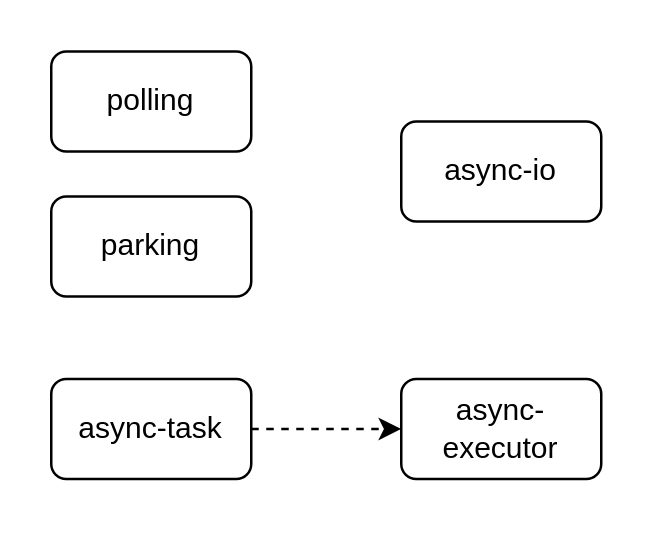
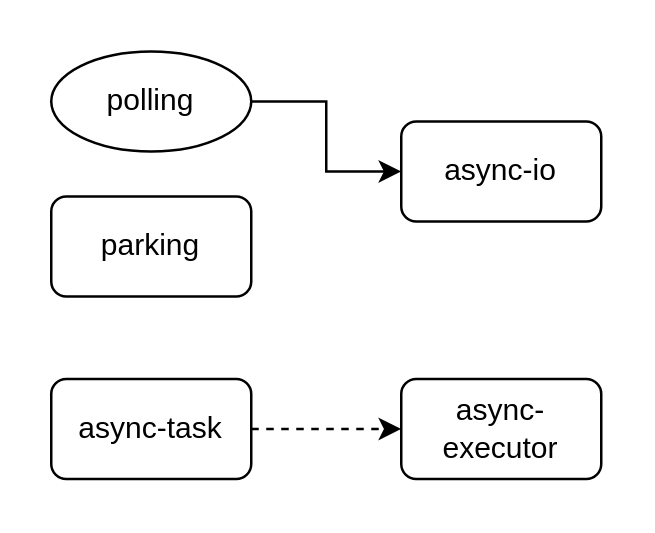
node "polling": shape rounded rectangle -> ellipse
edge "polling" -> "async-io": added
